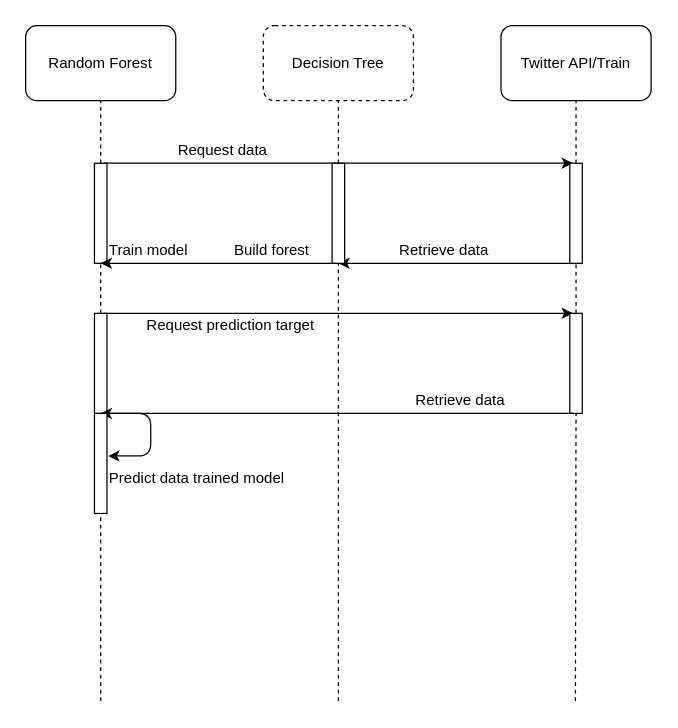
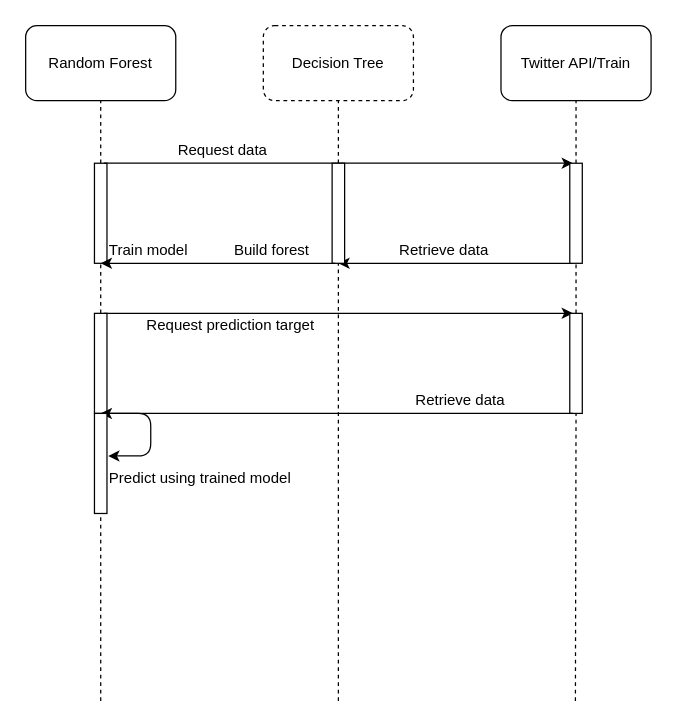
node "Predict data trained model": label "Predict data trained model" -> "Predict using trained model"
